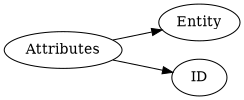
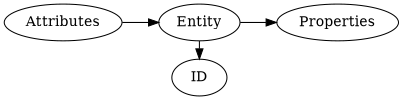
node "Properties": added
edge "Attributes" -> "ID": now "Entity" -> "ID"
